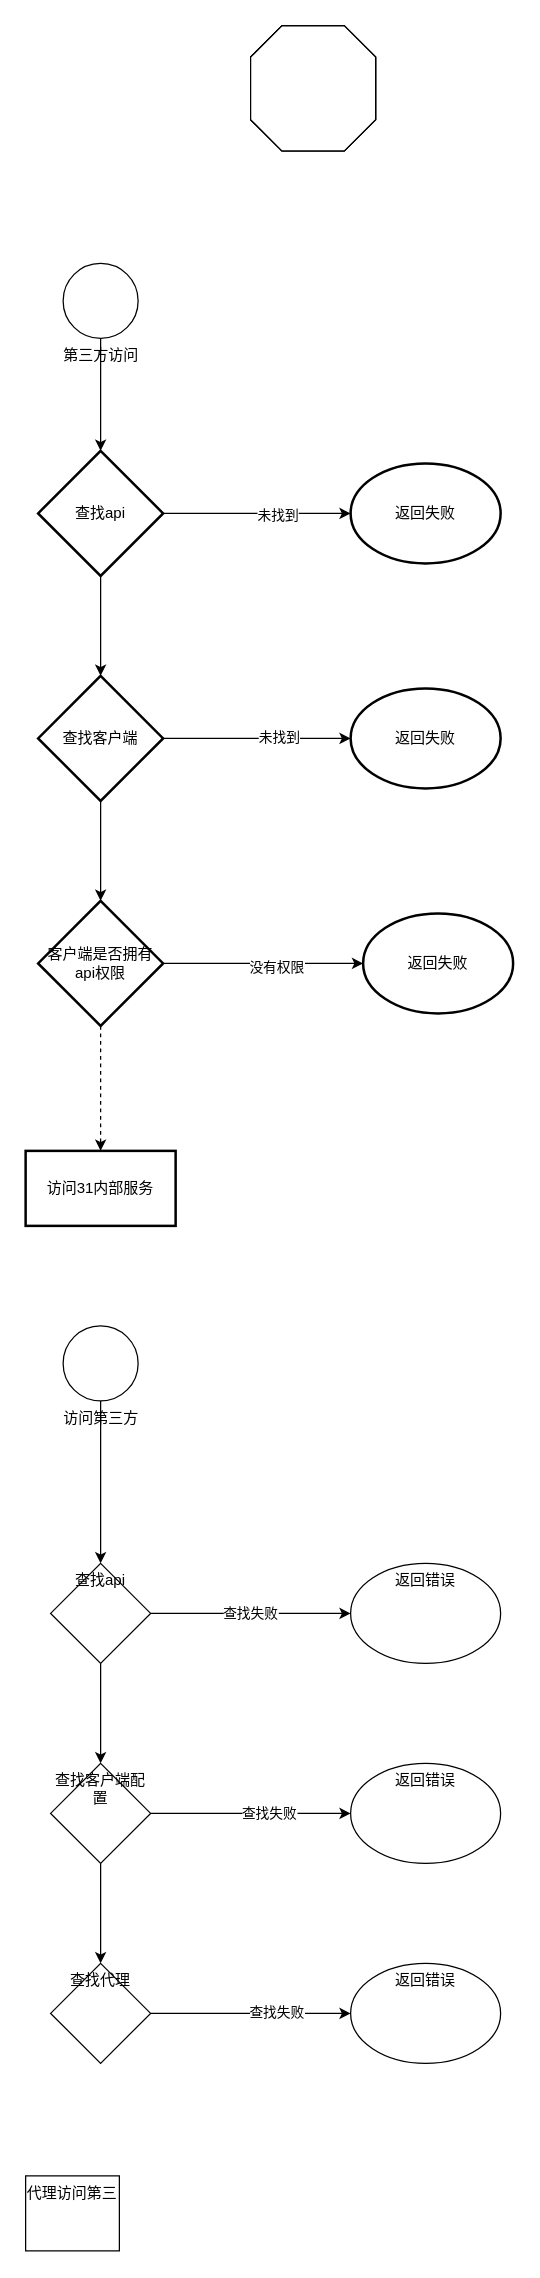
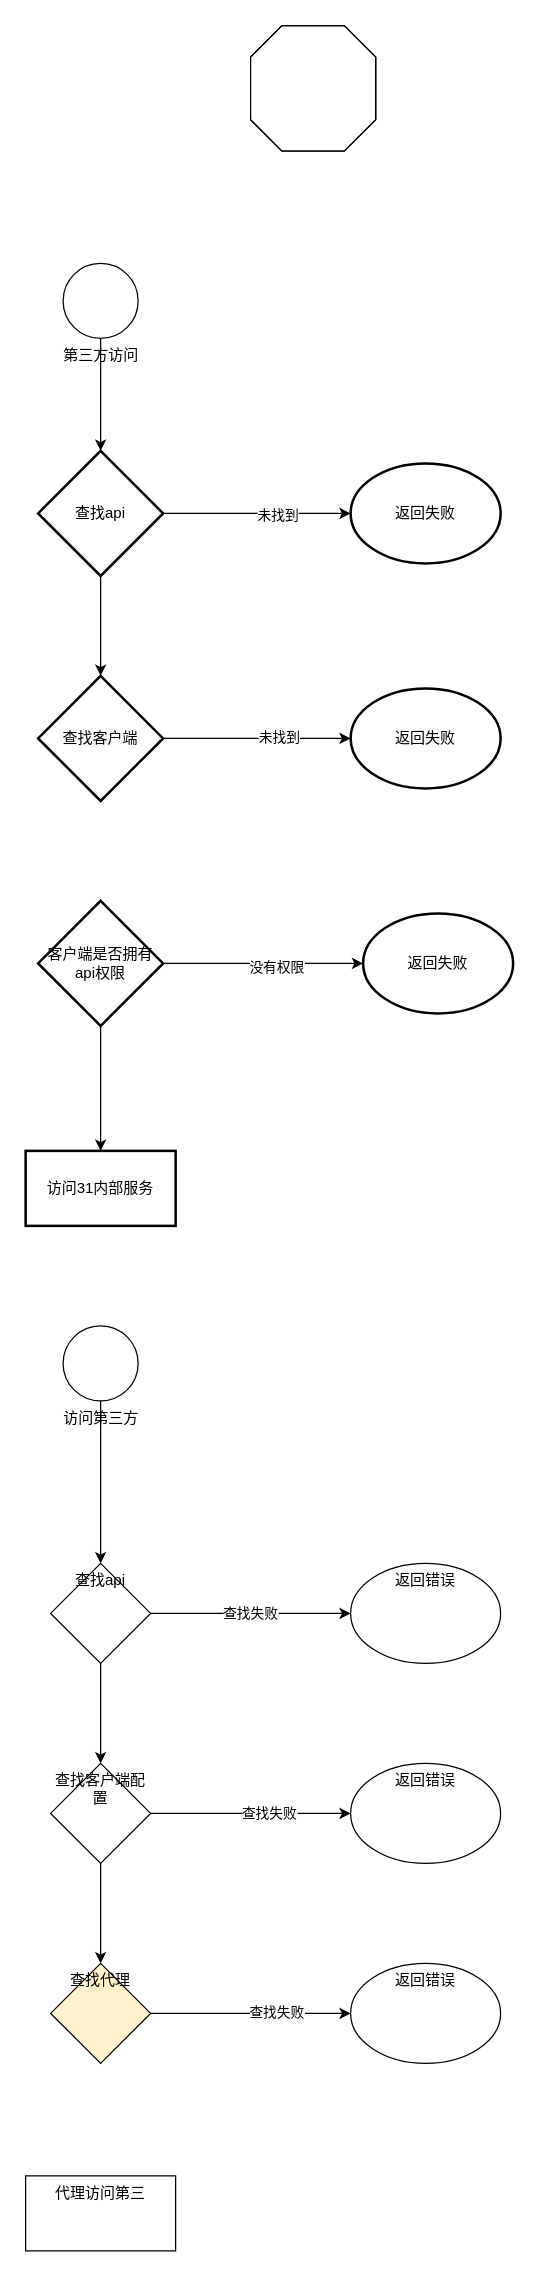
edge "查找客户端" -> "客户端是否拥有api权限": removed
edge "客户端是否拥有api权限" -> "访问31内部服务": style dashed -> solid
node "查找代理": fillcolor #ffffff -> #fff2cc
node "代理访问第三": size 94x75 -> 150x75
